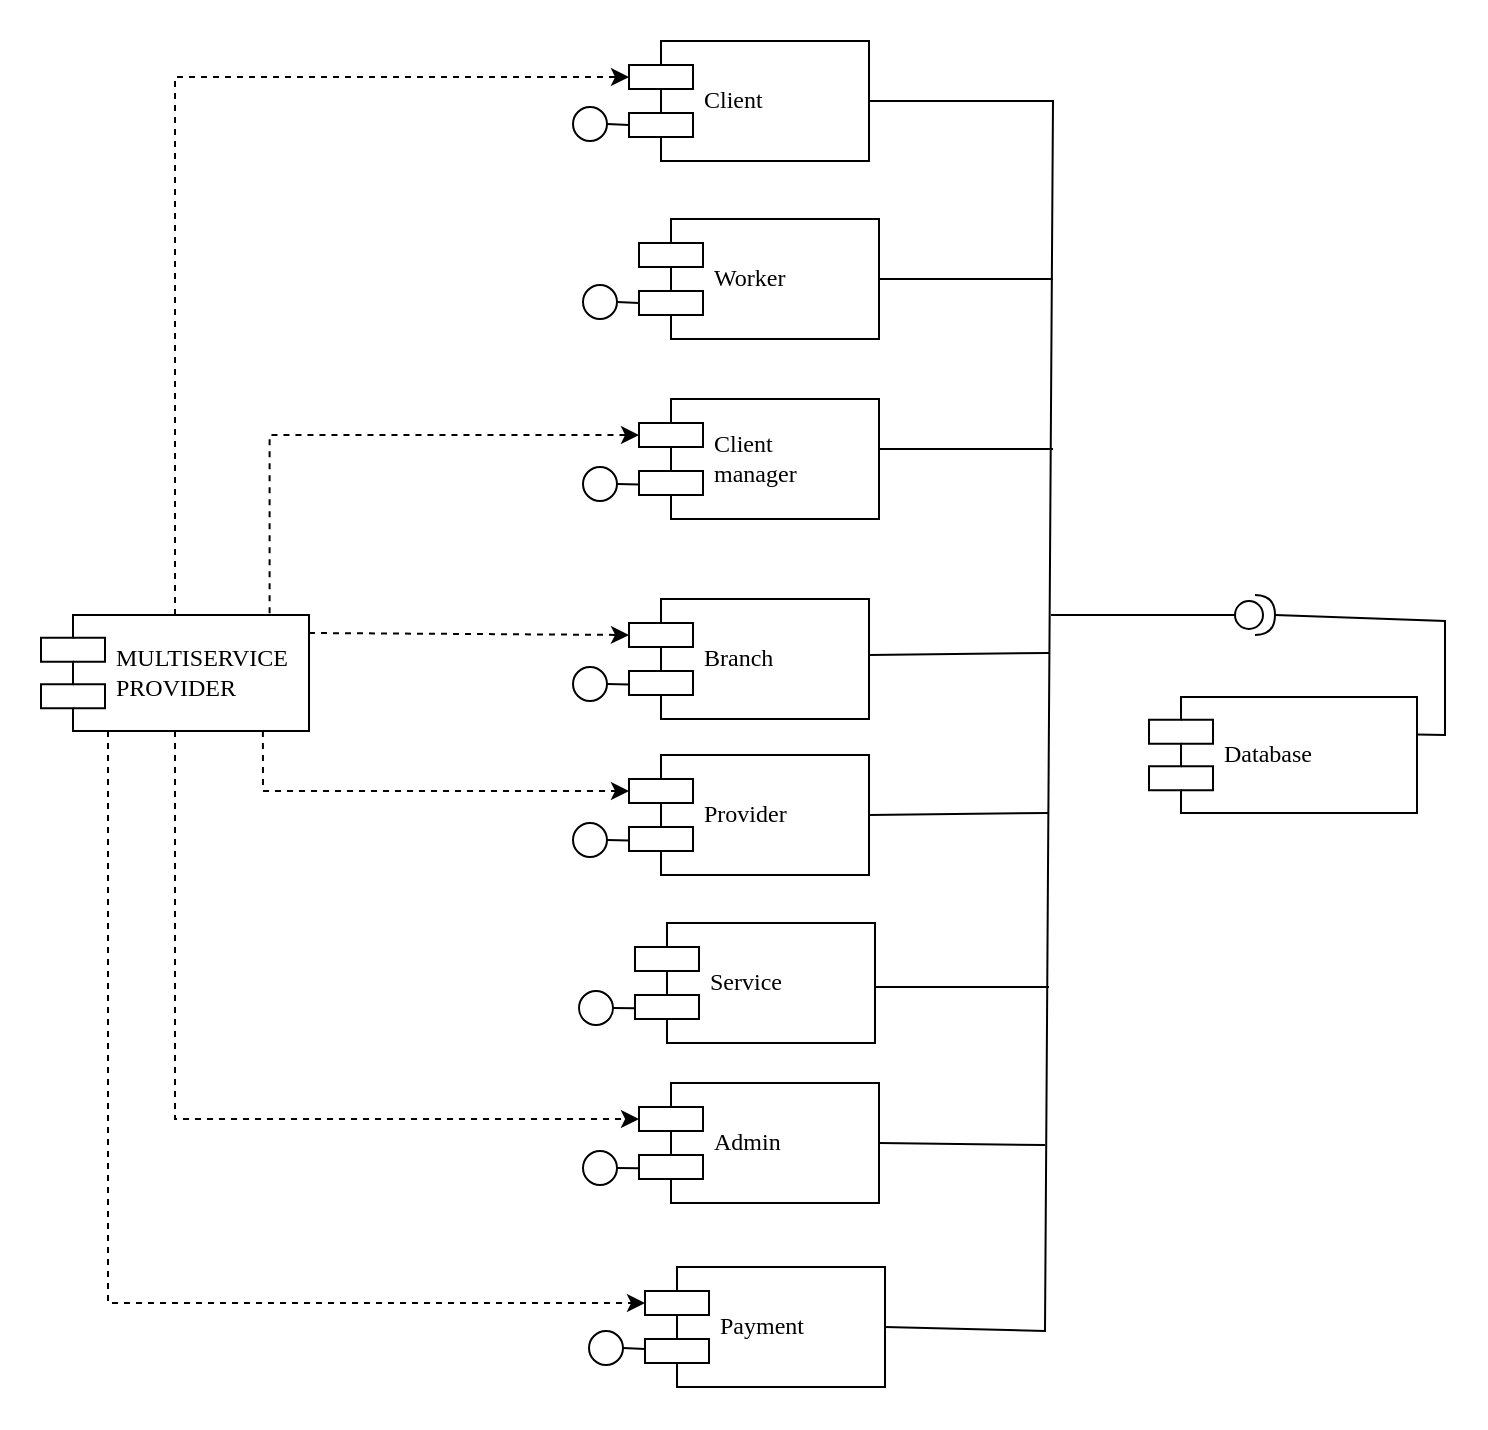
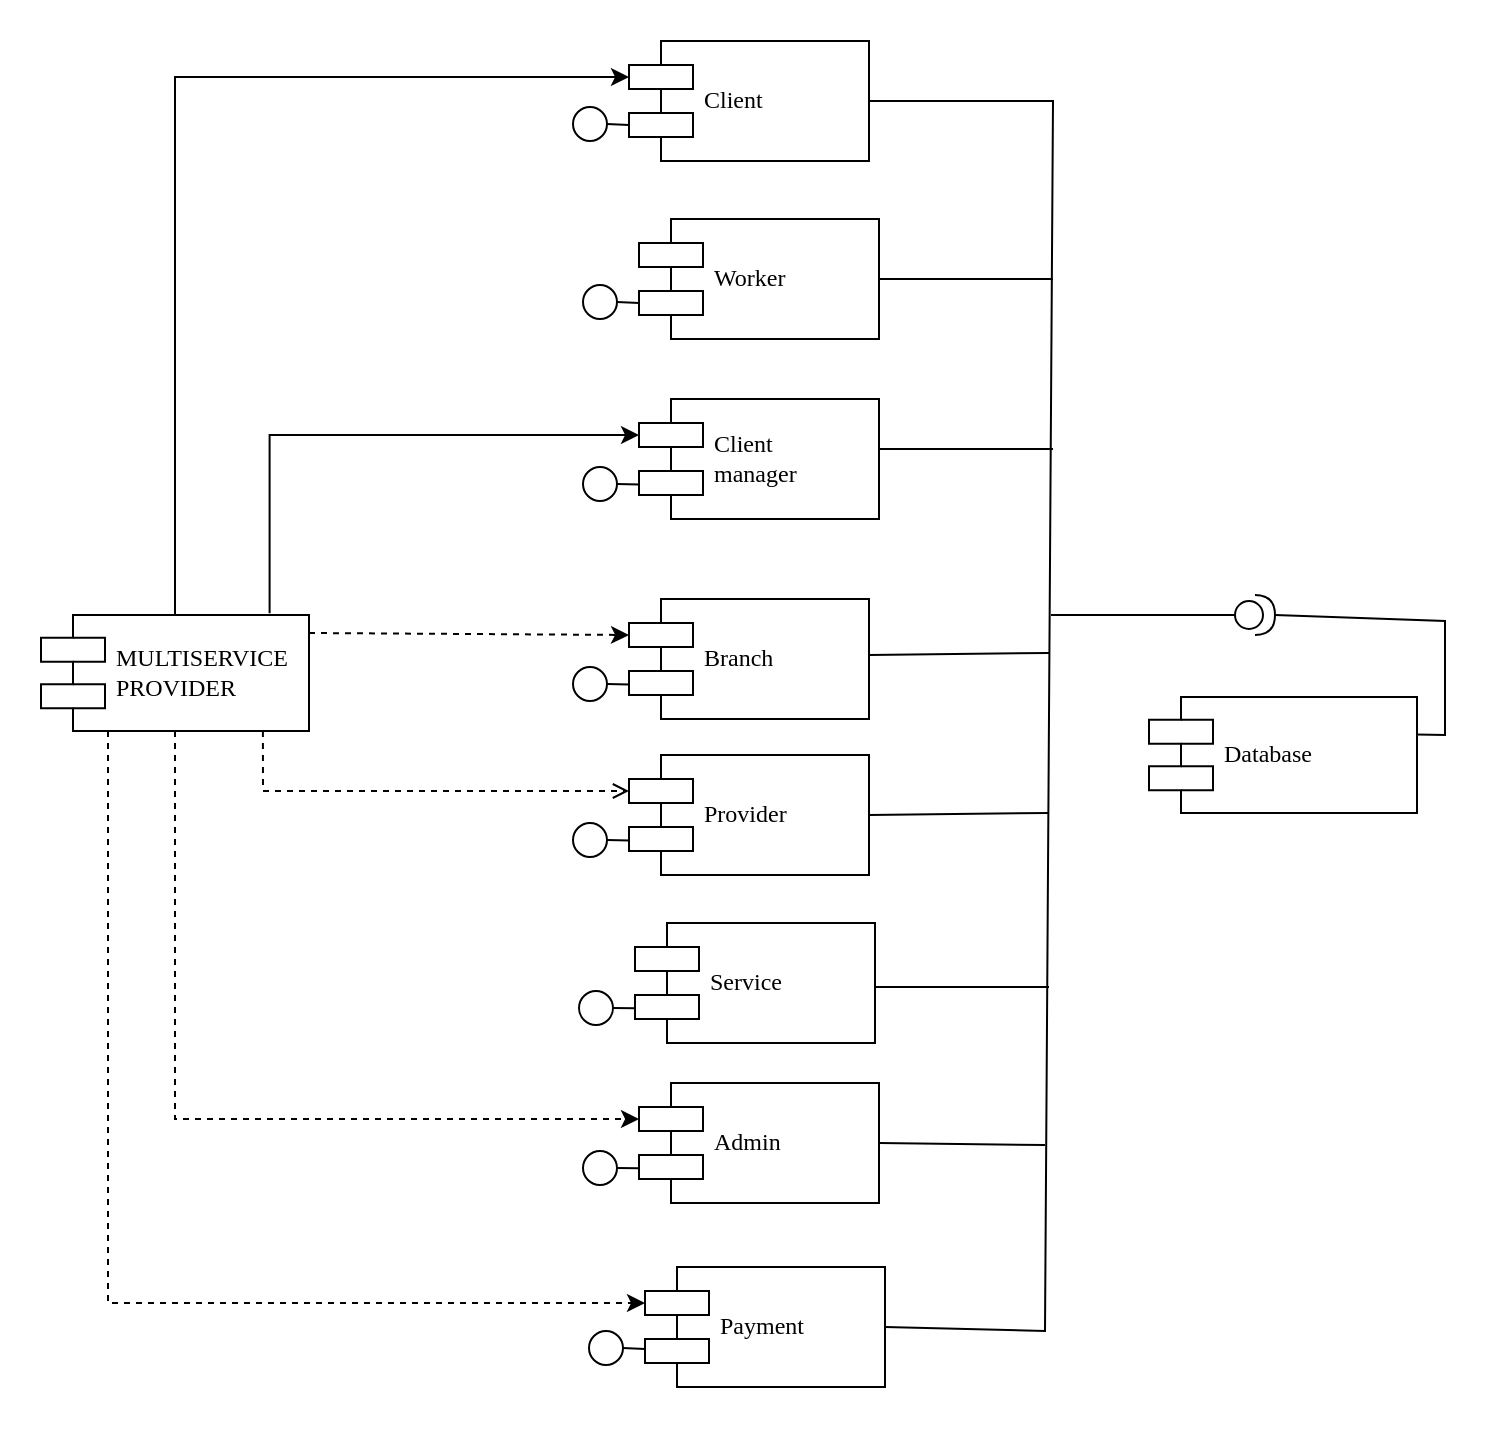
edge "MULTISERVICE PROVIDER" -> "Client": style dashed -> solid
edge "MULTISERVICE PROVIDER" -> "Client manager": style dashed -> solid
edge "MULTISERVICE PROVIDER" -> "Provider": arrowhead classic -> open
